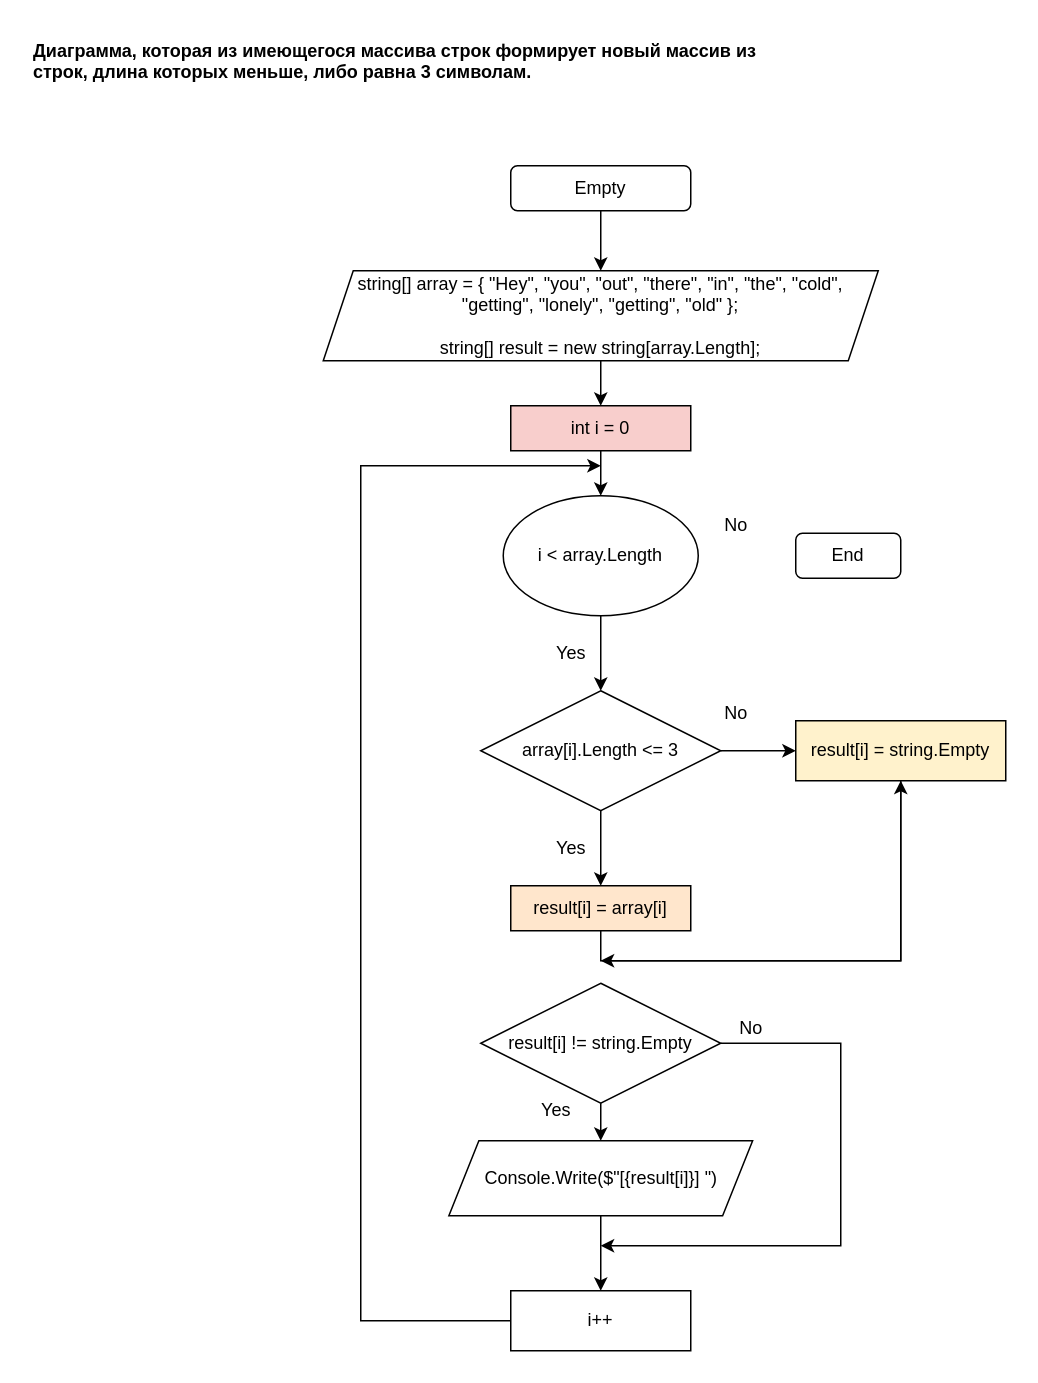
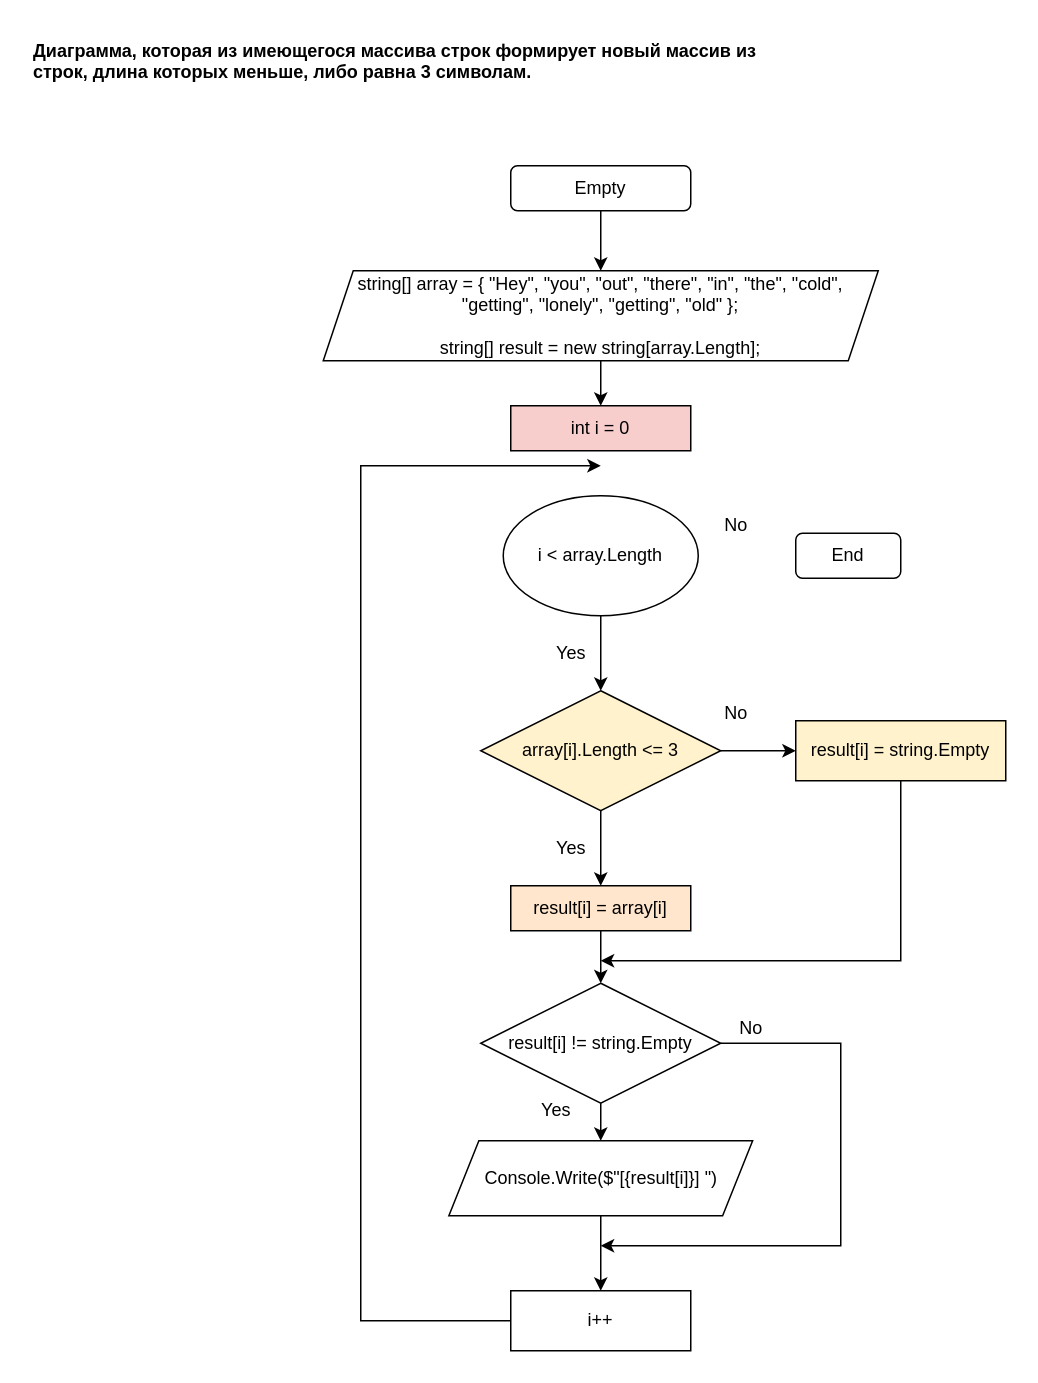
edge "int i = 0" -> "i < array.Length": removed
node "array[i].Length <= 3": fillcolor #ffffff -> #fff2cc
edge "result[i] = array[i]" -> "result[i] = string.Empty": now "result[i] = array[i]" -> "result[i] != string.Empty"
